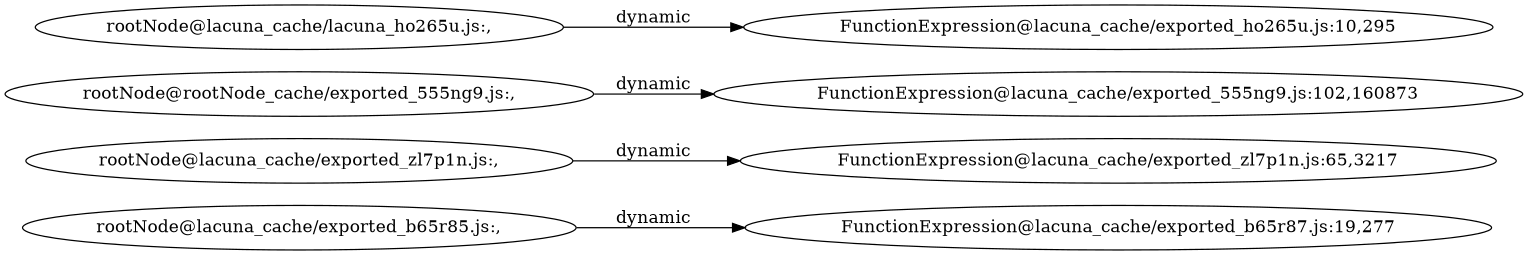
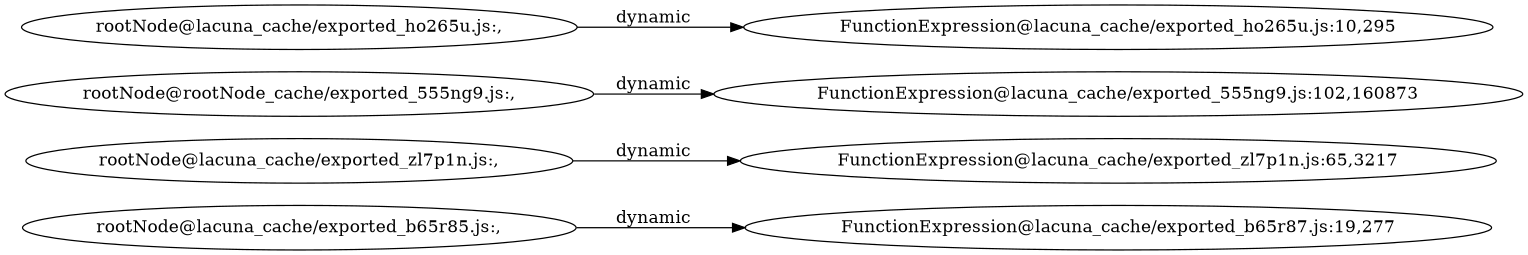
node "rootNode@lacuna_cache/lacuna_ho265u.js:,": label "rootNode@lacuna_cache/lacuna_ho265u.js:," -> "rootNode@lacuna_cache/exported_ho265u.js:,"
